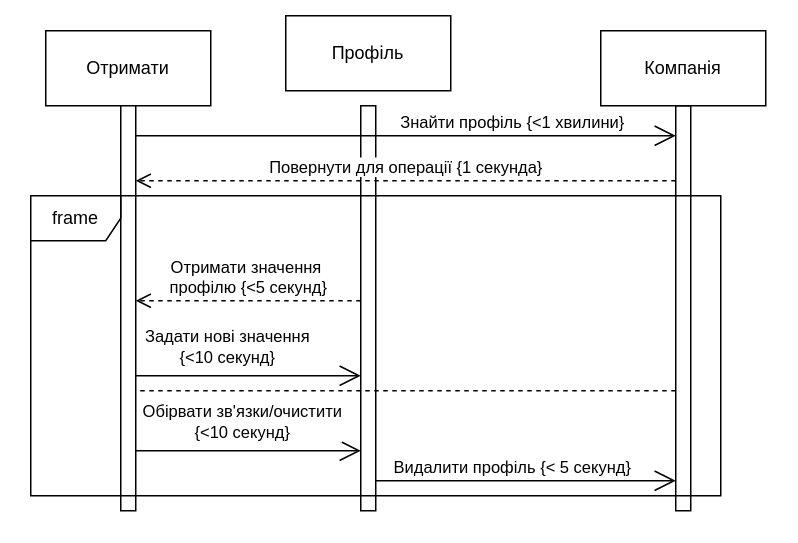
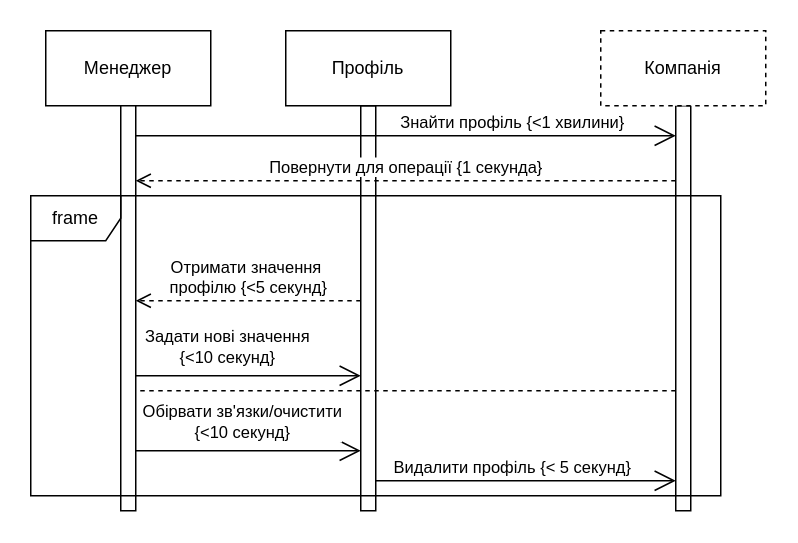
node "Профіль": moved (368, 53) -> (368, 68)
node "Отримати": label "Отримати" -> "Менеджер"
node "Компанія": style solid -> dashed
